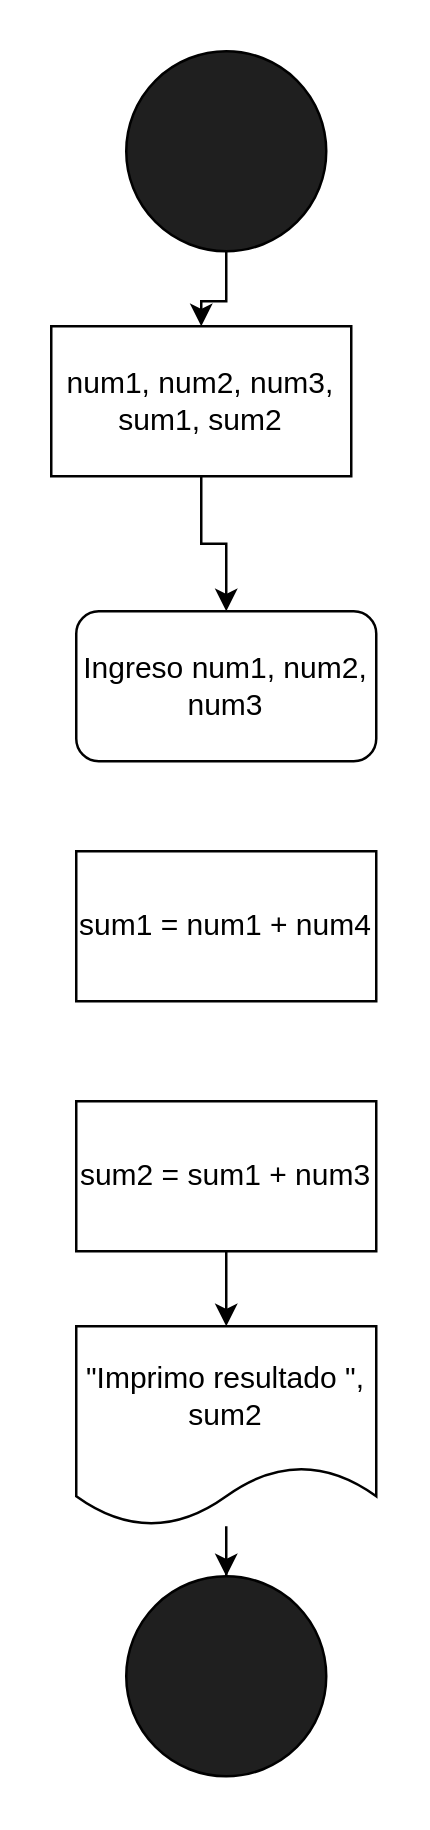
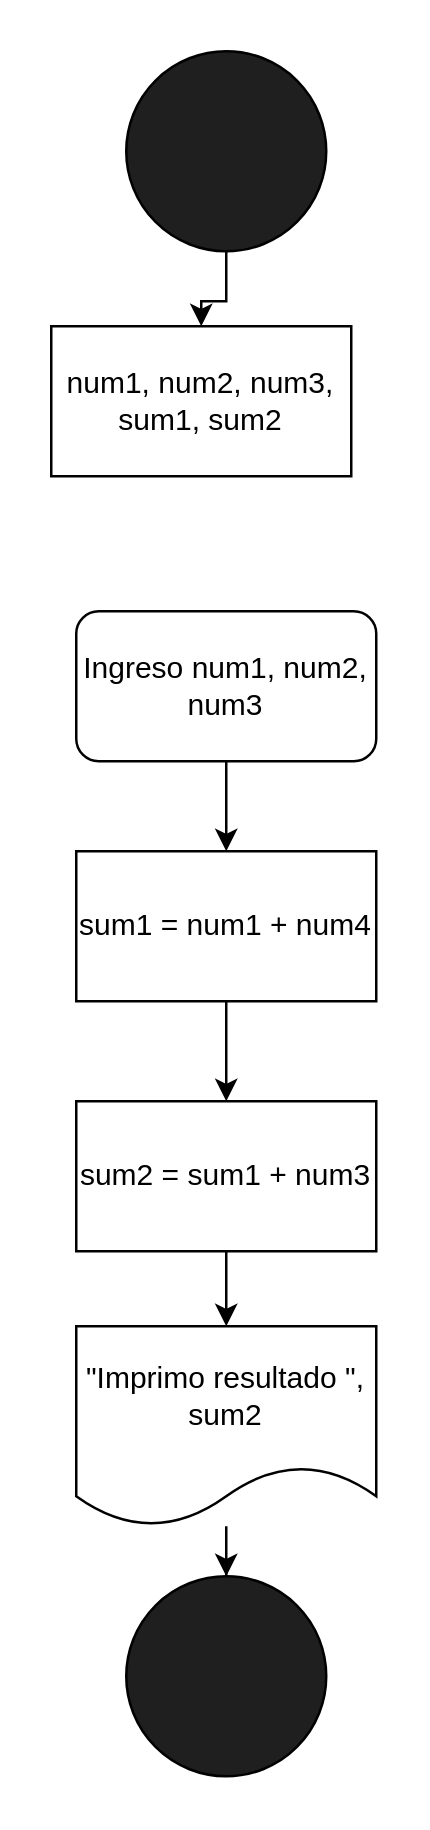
edge "num1, num2, num3, sum1, sum2" -> "Ingreso num1, num2, num3": removed
edge "Ingreso num1, num2, num3" -> "sum1 = num1 + num4": added
edge "sum1 = num1 + num4" -> "sum2 = sum1 + num3": added
